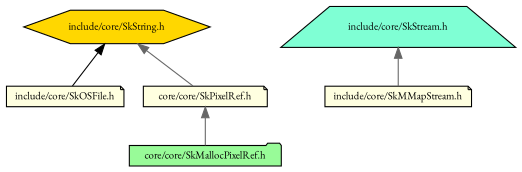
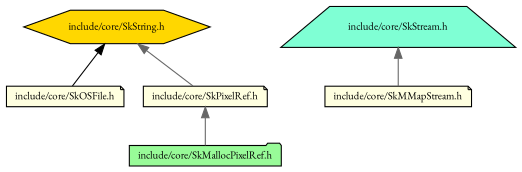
node "core/core/SkPixelRef.h": label "core/core/SkPixelRef.h" -> "include/core/SkPixelRef.h"
node "core/core/SkMallocPixelRef.h": label "core/core/SkMallocPixelRef.h" -> "include/core/SkMallocPixelRef.h"
